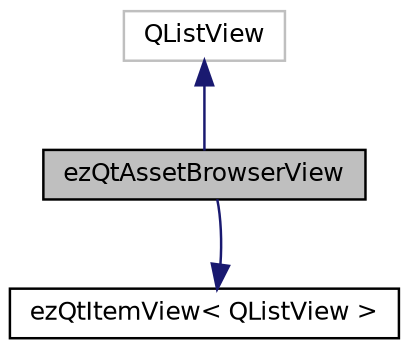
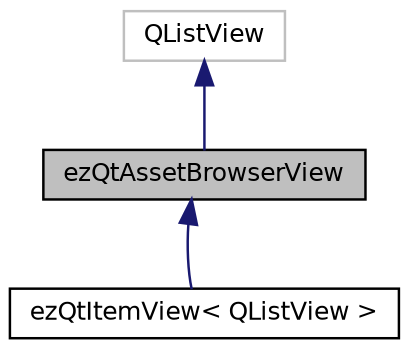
edge "ezQtAssetBrowserView" -> "ezQtItemView< QListView >": reversed
